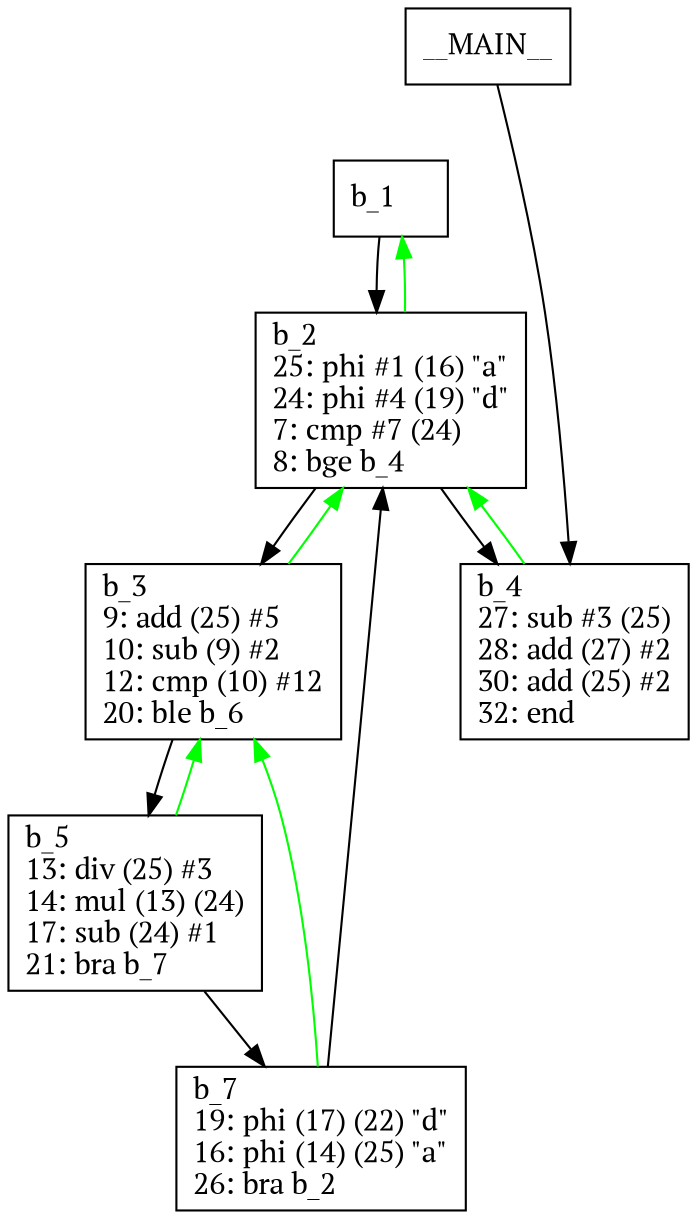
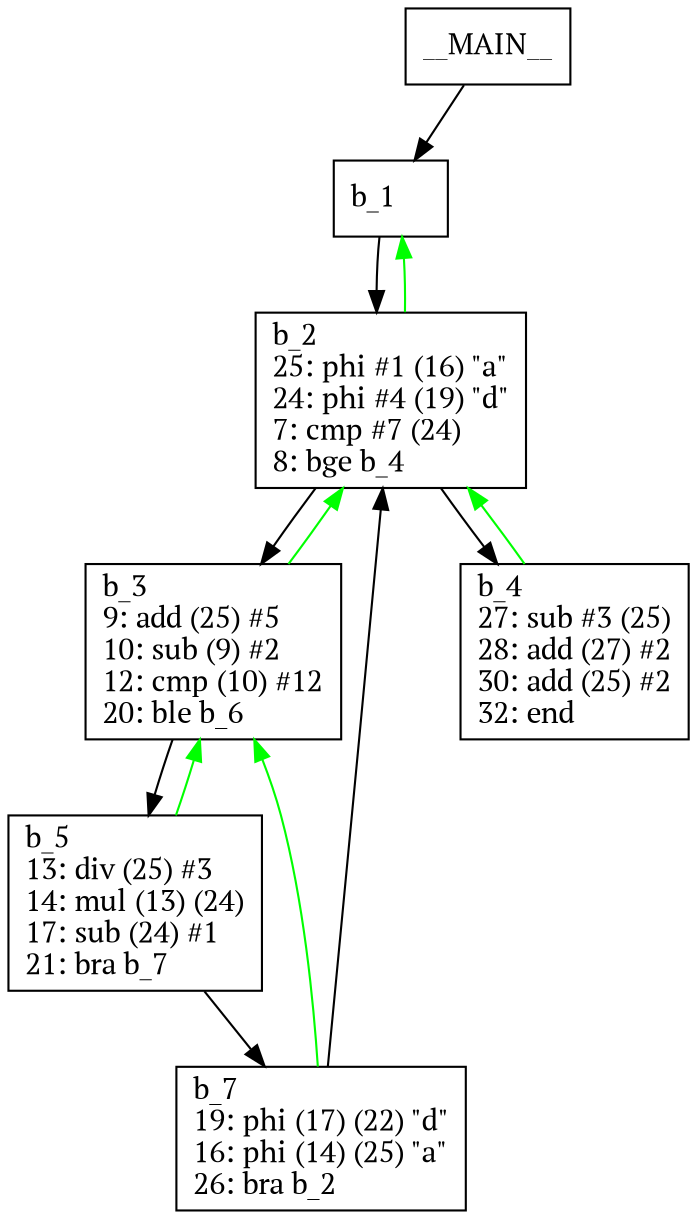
edge "__MAIN__" -> "b_4 27: sub #3 (25) 28: add (27) #2 30: add (25) #2 32: end": now "__MAIN__" -> "b_1"
